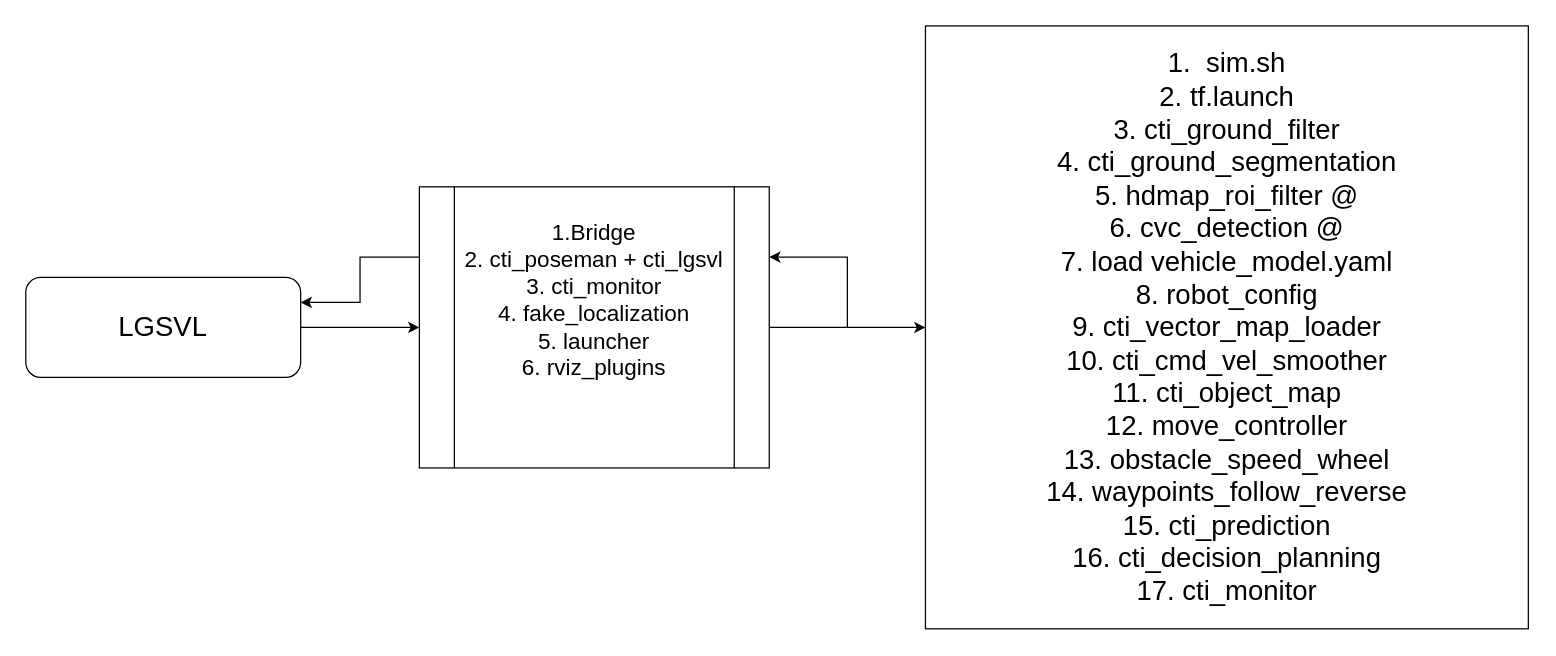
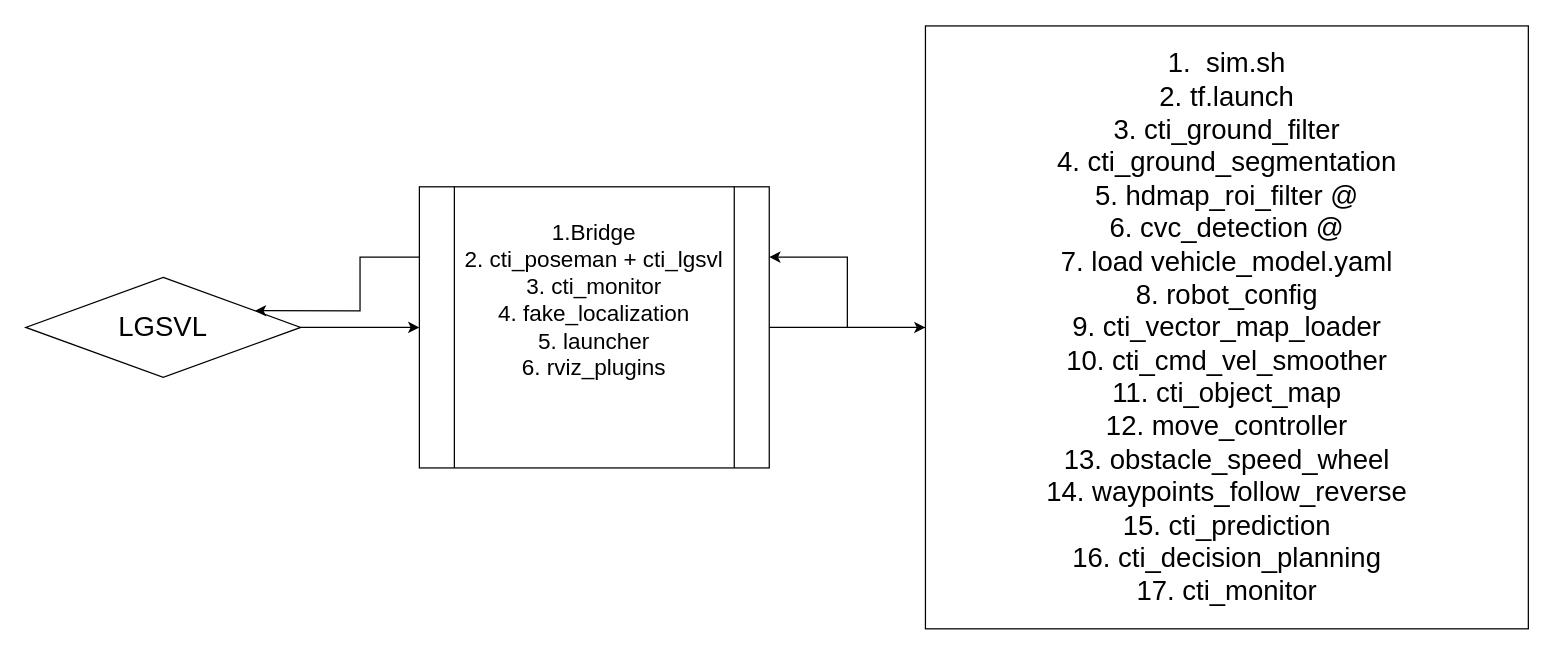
node "LGSVL": shape rounded rectangle -> diamond
